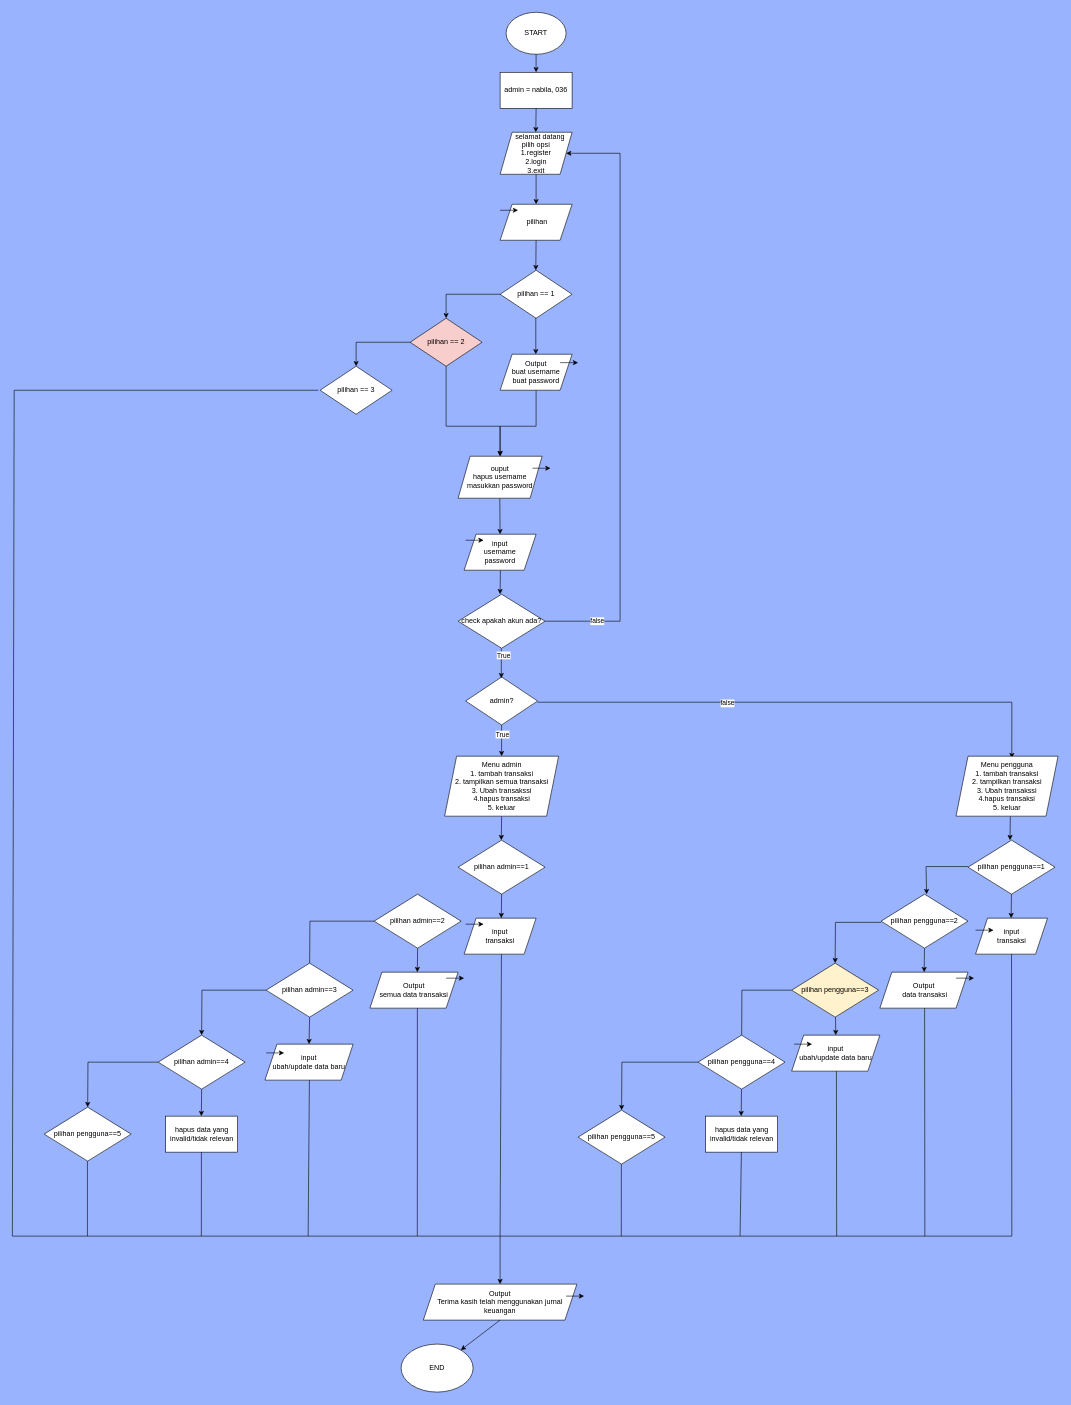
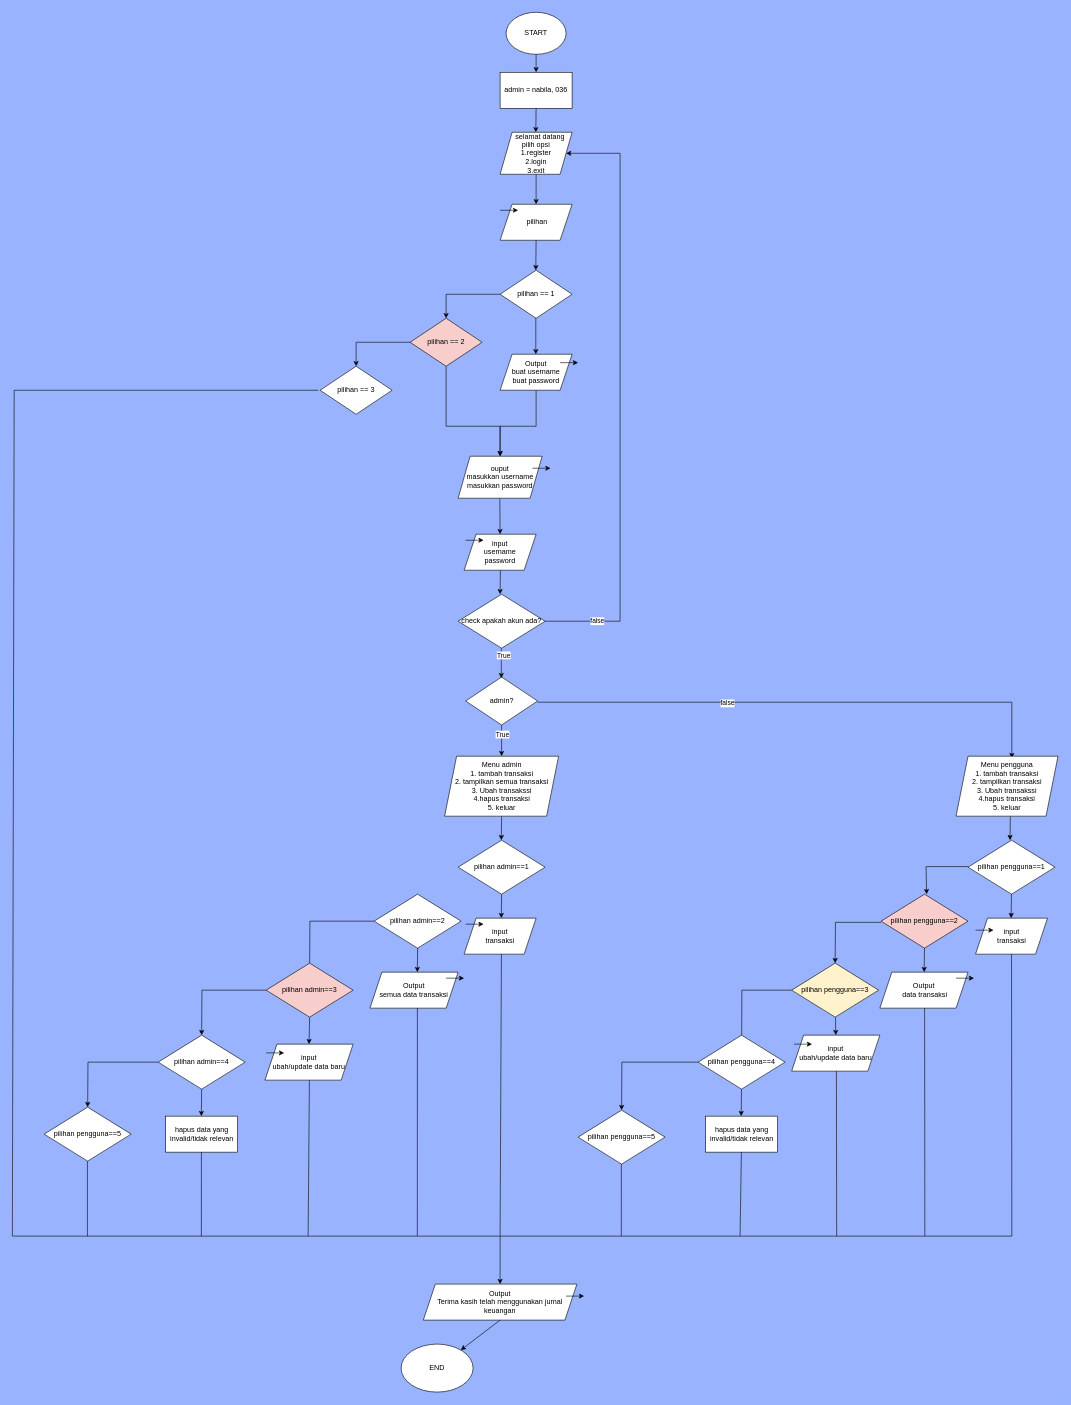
node "ouput hapus username masukkan password": label "ouput hapus username masukkan password" -> "ouput masukkan username masukkan password"
node "pilihan pengguna==2": fillcolor #ffffff -> #f8cecc
node "pilihan admin==3": fillcolor #ffffff -> #f8cecc
